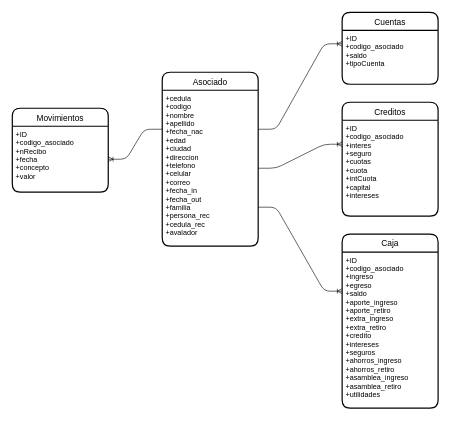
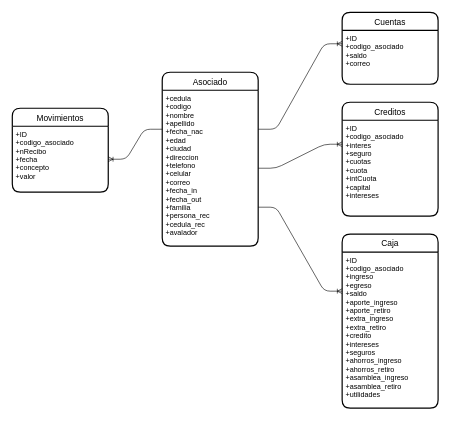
node "+ID +codigo_asociado +saldo +tipoCuenta": label "+ID +codigo_asociado +saldo +tipoCuenta" -> "+ID +codigo_asociado +saldo +correo"
